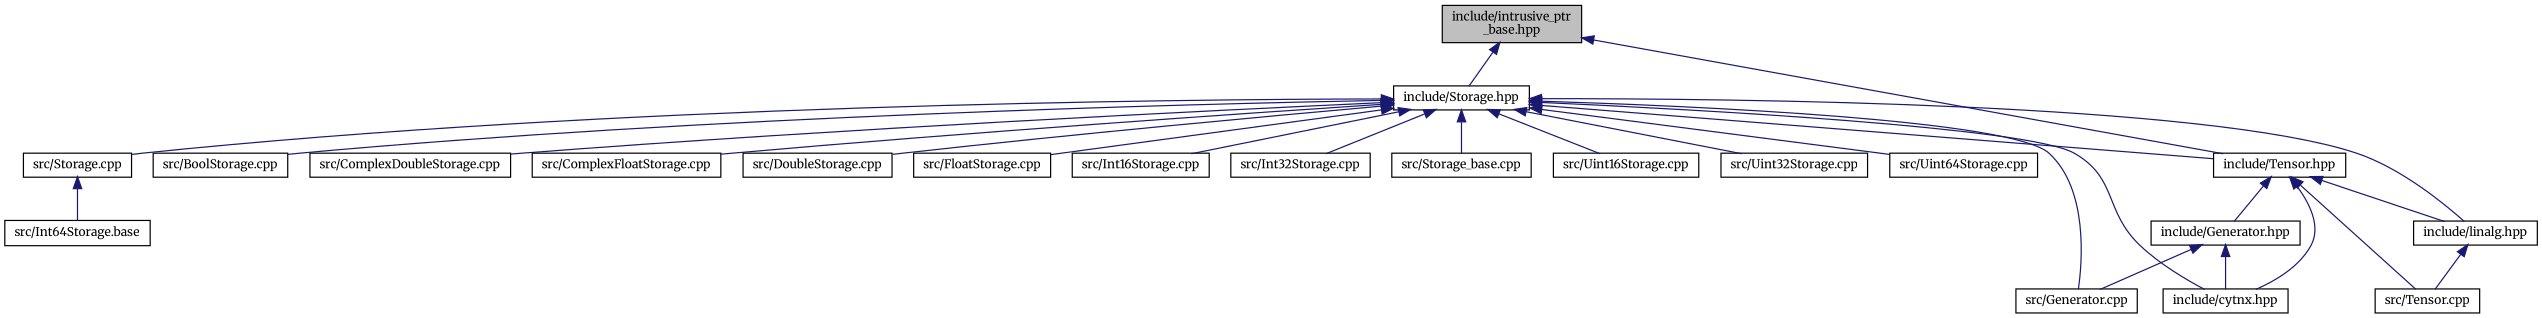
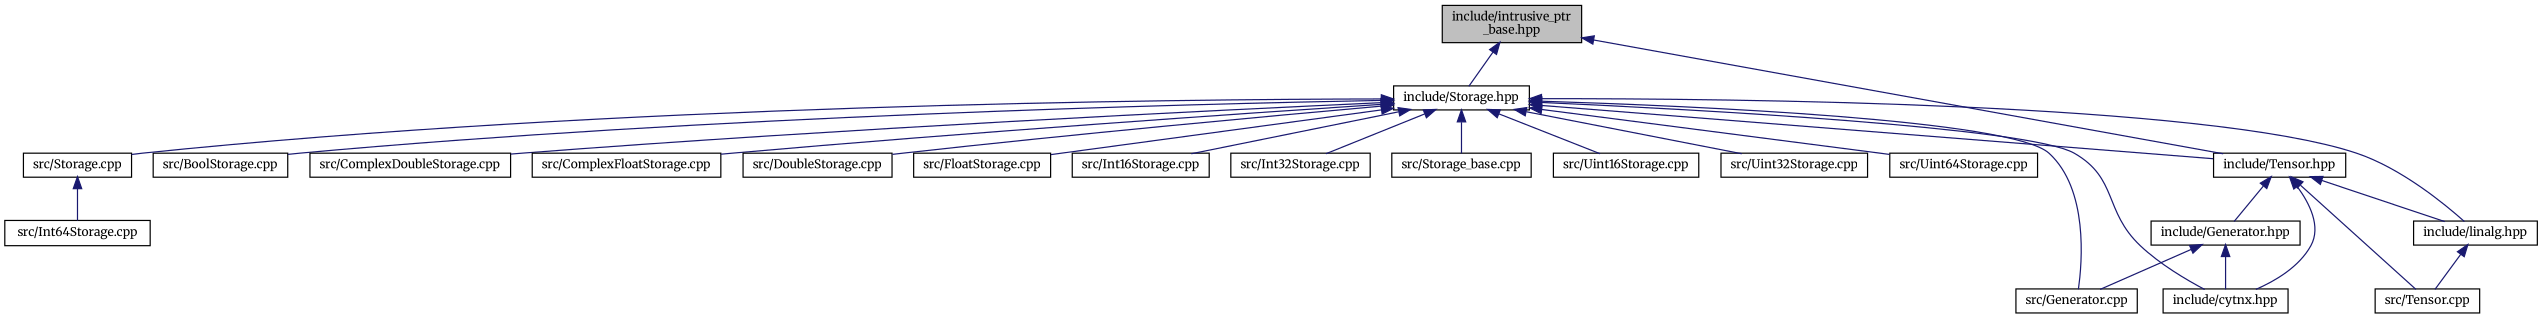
node "src/Int64Storage.base": label "src/Int64Storage.base" -> "src/Int64Storage.cpp"
